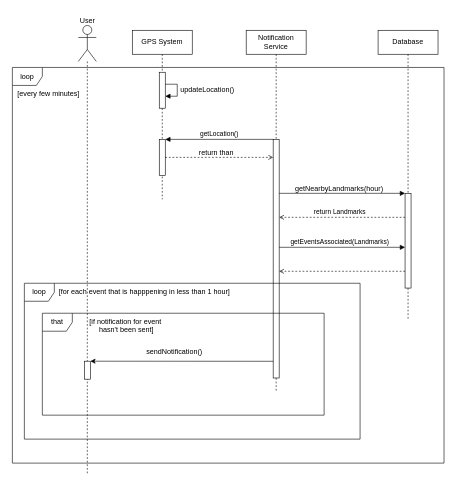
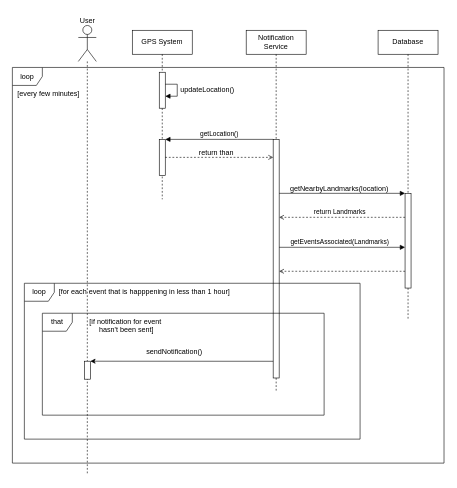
node "getNearbyLandmarks(hour)": label "getNearbyLandmarks(hour)" -> "getNearbyLandmarks(location)"
